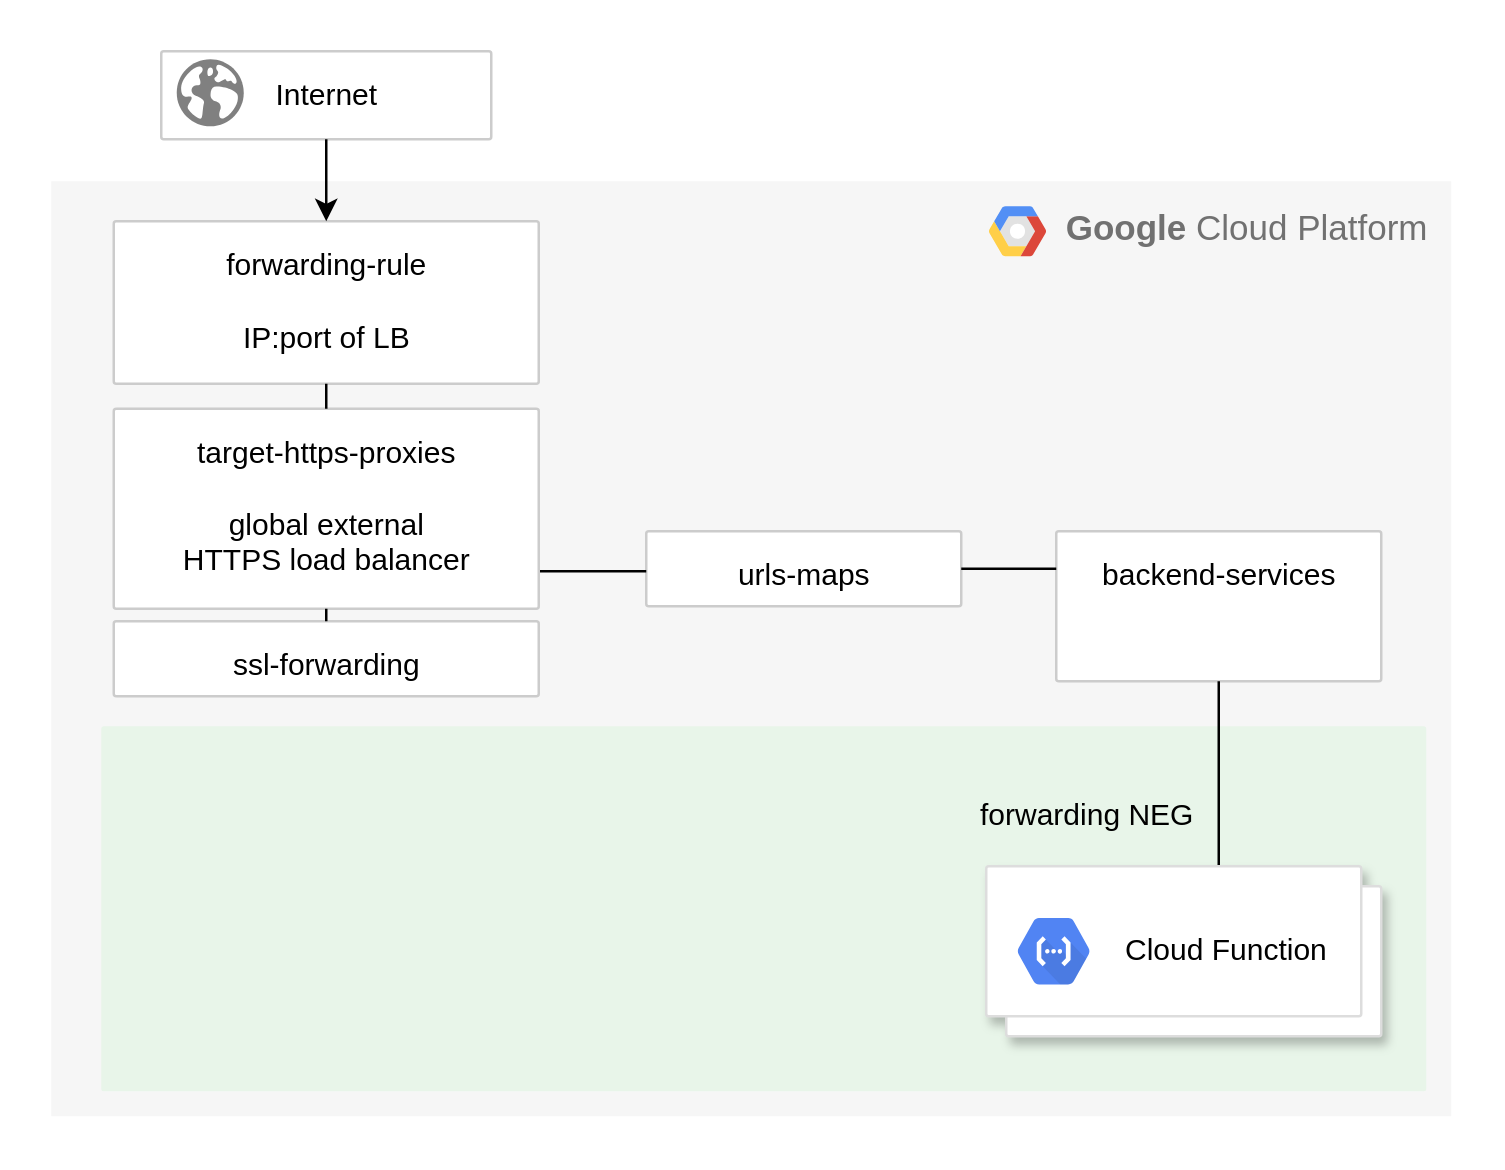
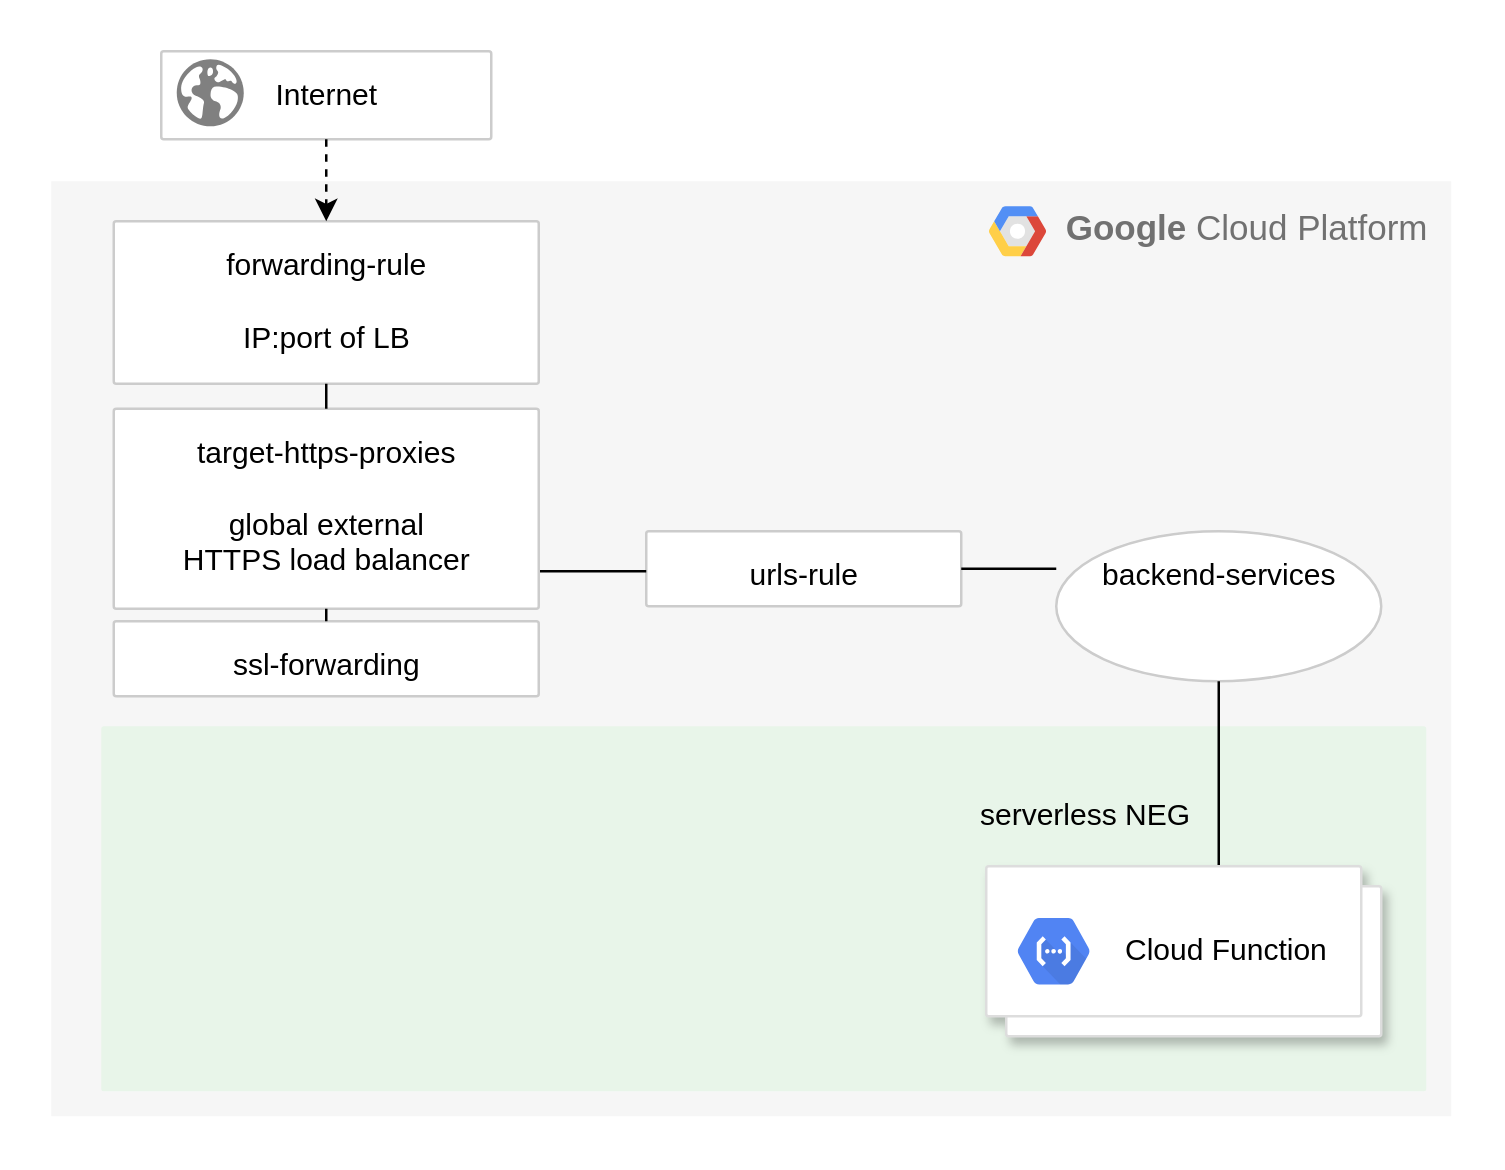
edge "Internet" -> "forwarding-rule IP:port of LB": style solid -> dashed
node "urls-maps": label "urls-maps" -> "urls-rule"
node "backend-services": shape rounded rectangle -> ellipse
node "forwarding NEG": label "forwarding NEG" -> "serverless NEG"
